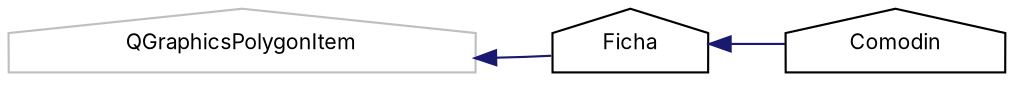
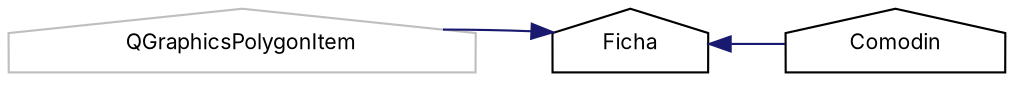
edge "Ficha" -> "QGraphicsPolygonItem": reversed
